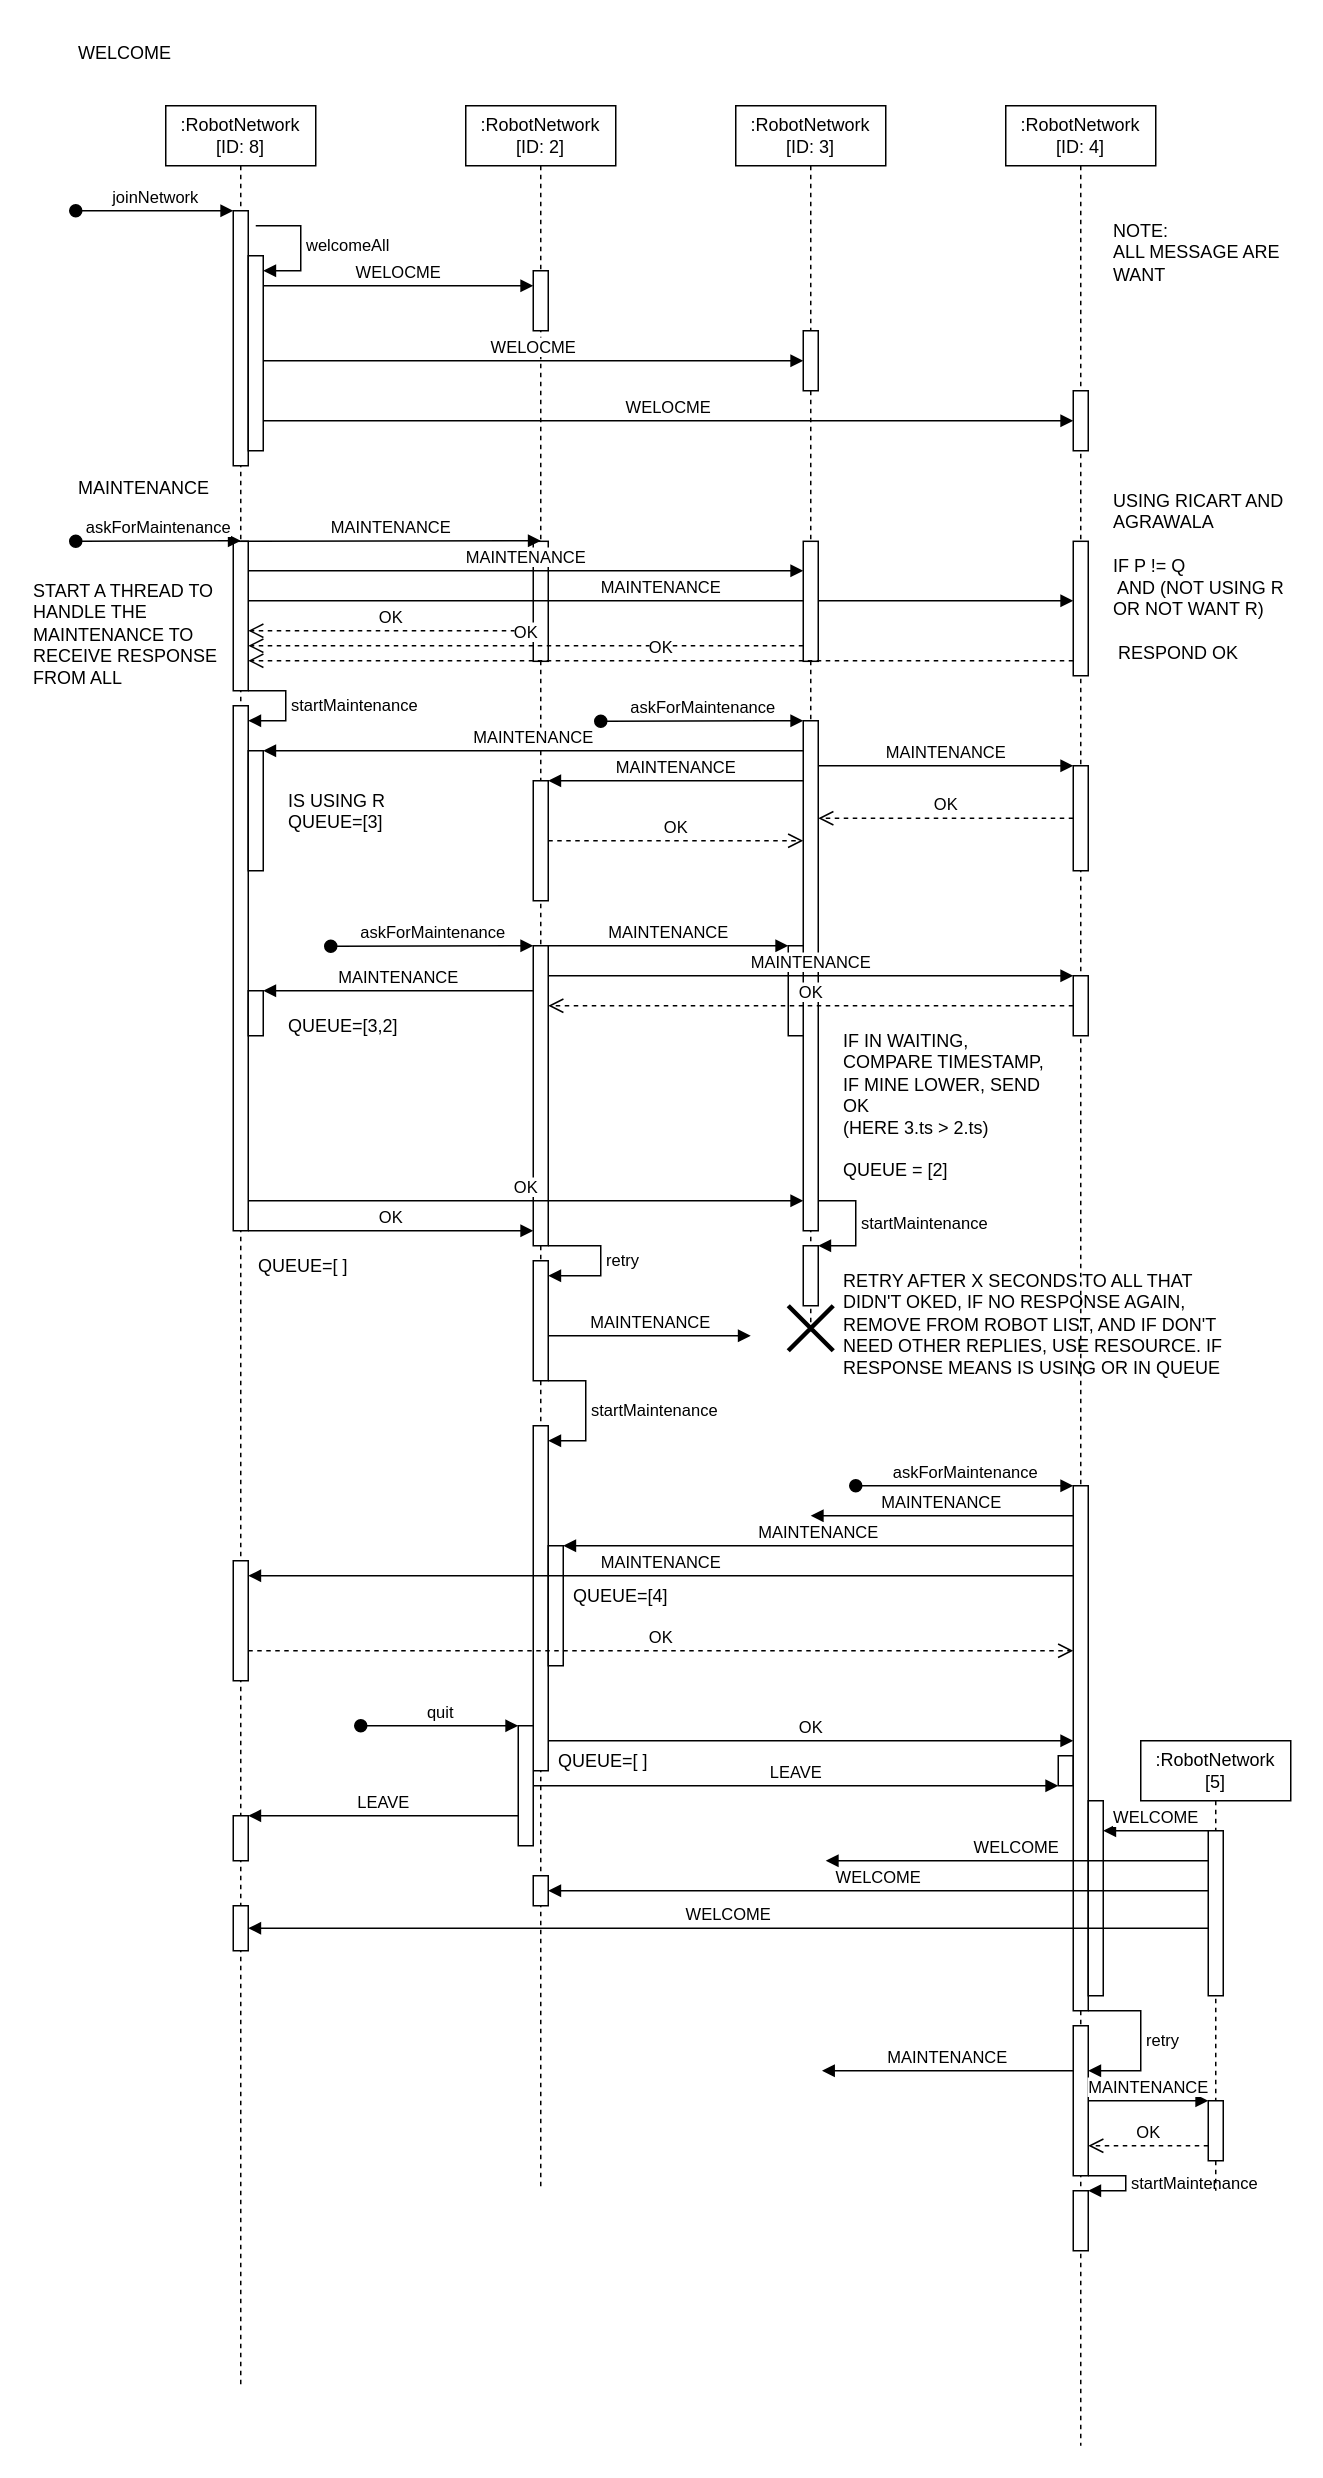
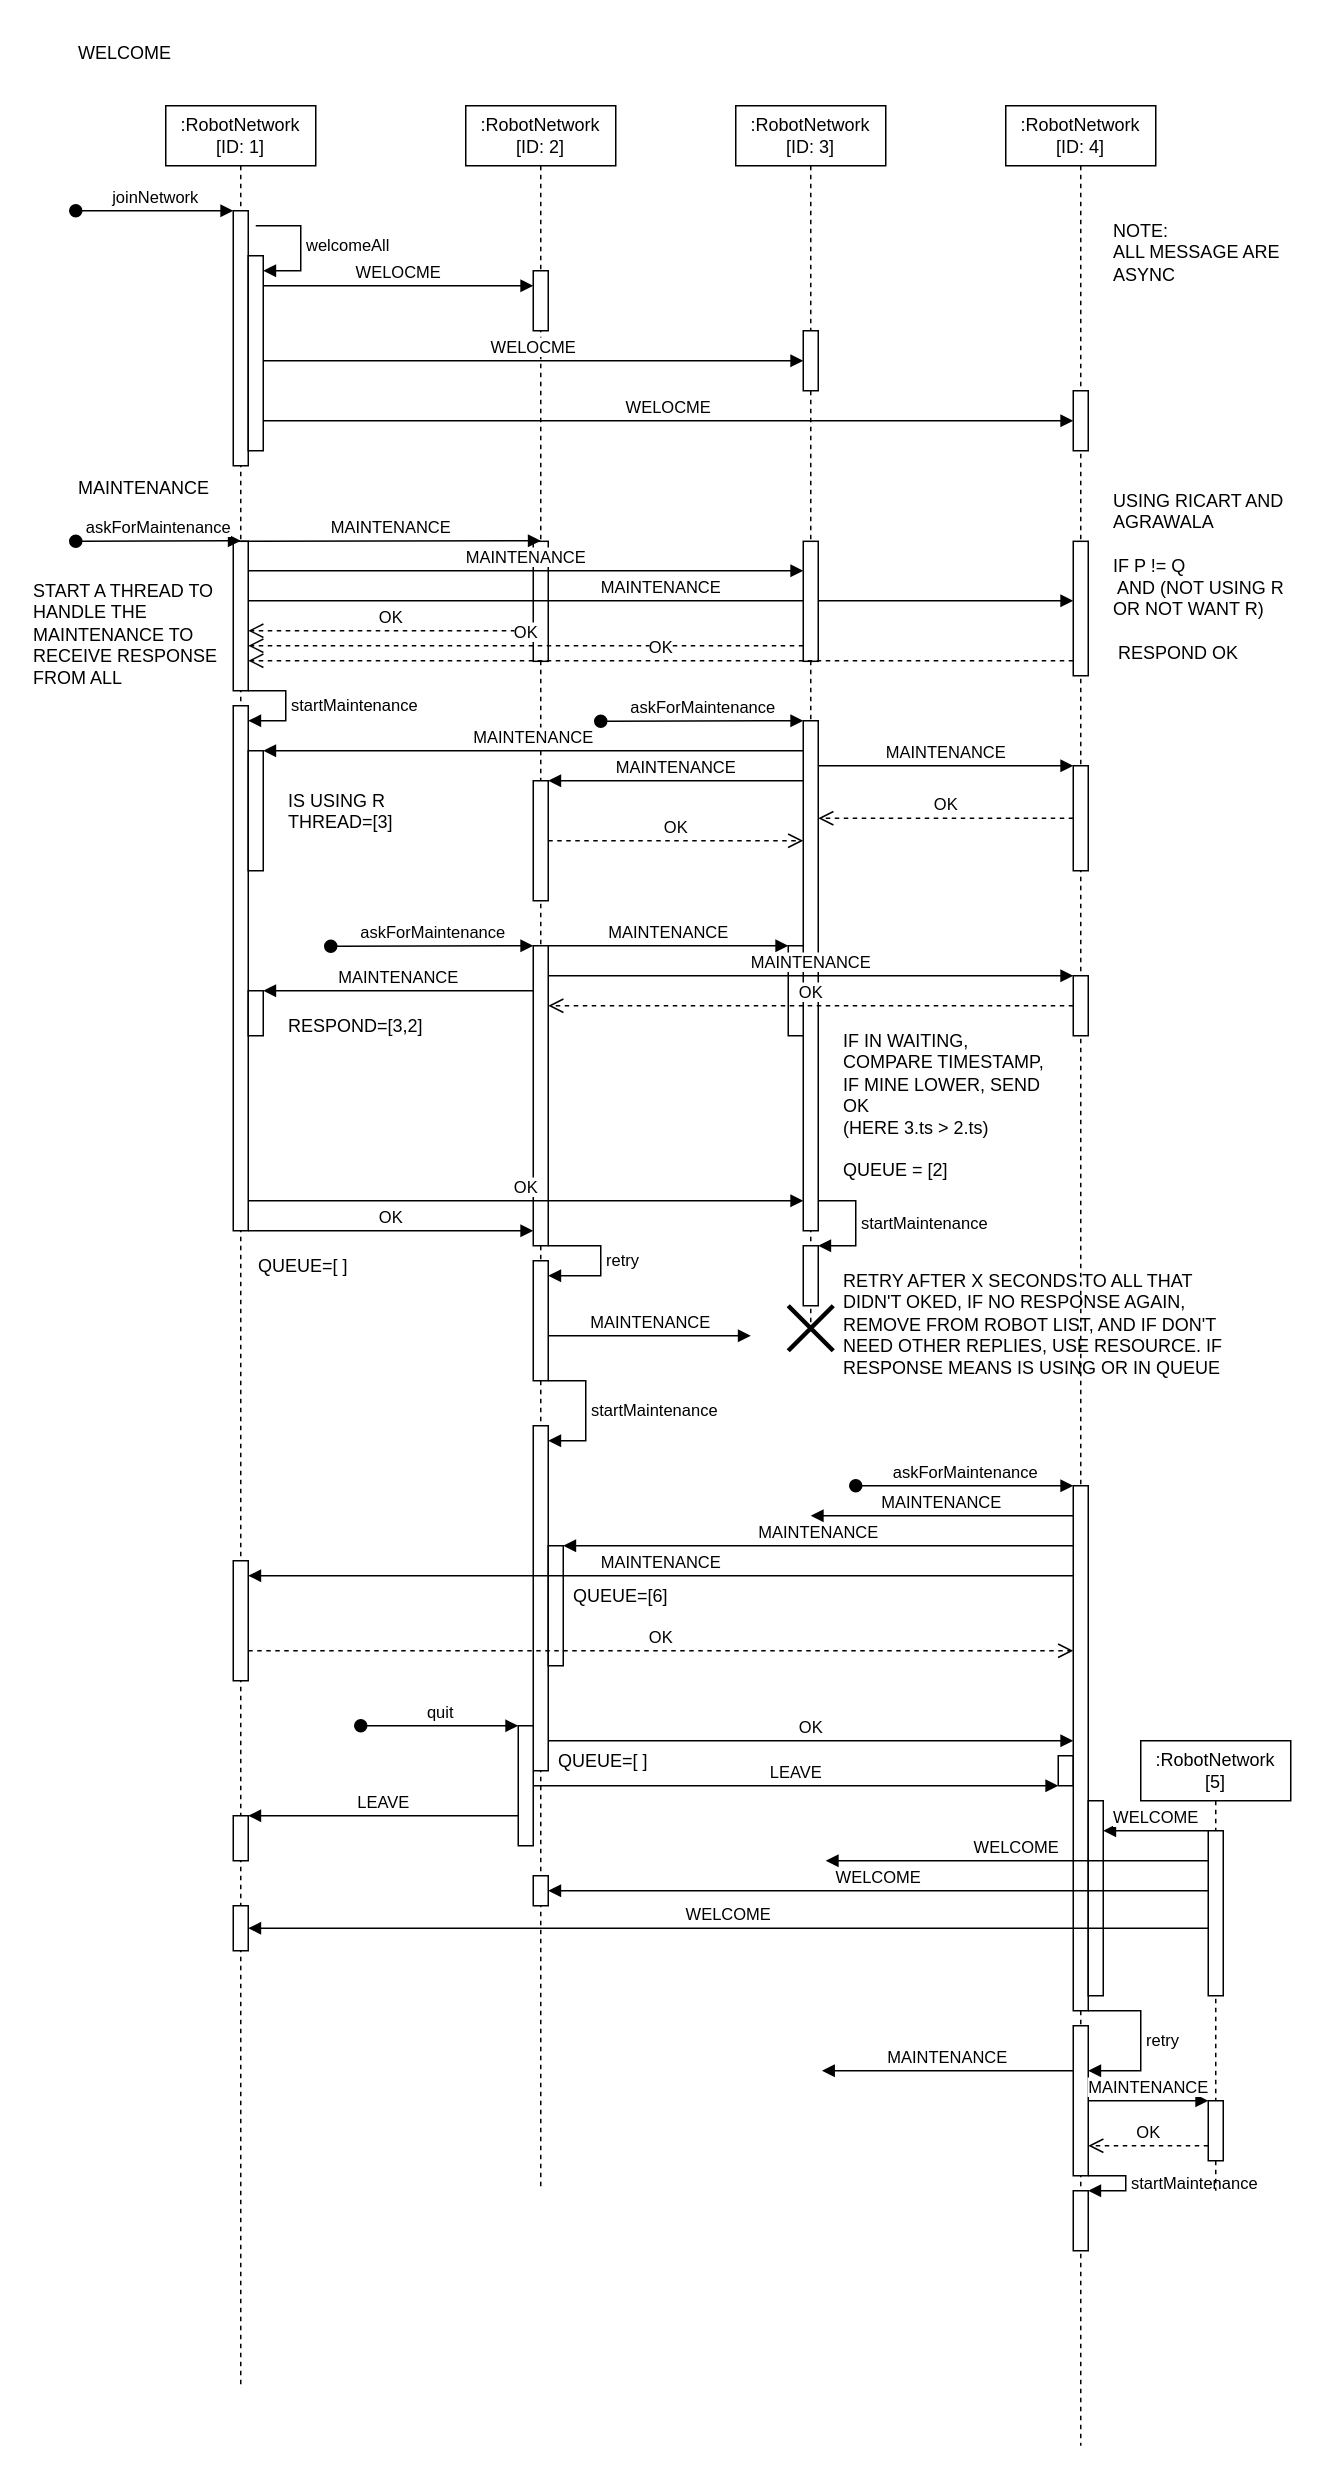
node ":RobotNetwork [ID: 8]": label ":RobotNetwork [ID: 8]" -> ":RobotNetwork [ID: 1]"
node "NOTE: ALL MESSAGE ARE WANT": label "NOTE: ALL MESSAGE ARE WANT" -> "NOTE: ALL MESSAGE ARE ASYNC"
node "IS USING R QUEUE=[3]": label "IS USING R QUEUE=[3]" -> "IS USING R THREAD=[3]"
node "QUEUE=[3,2]": label "QUEUE=[3,2]" -> "RESPOND=[3,2]"
node "QUEUE=[4]": label "QUEUE=[4]" -> "QUEUE=[6]"
